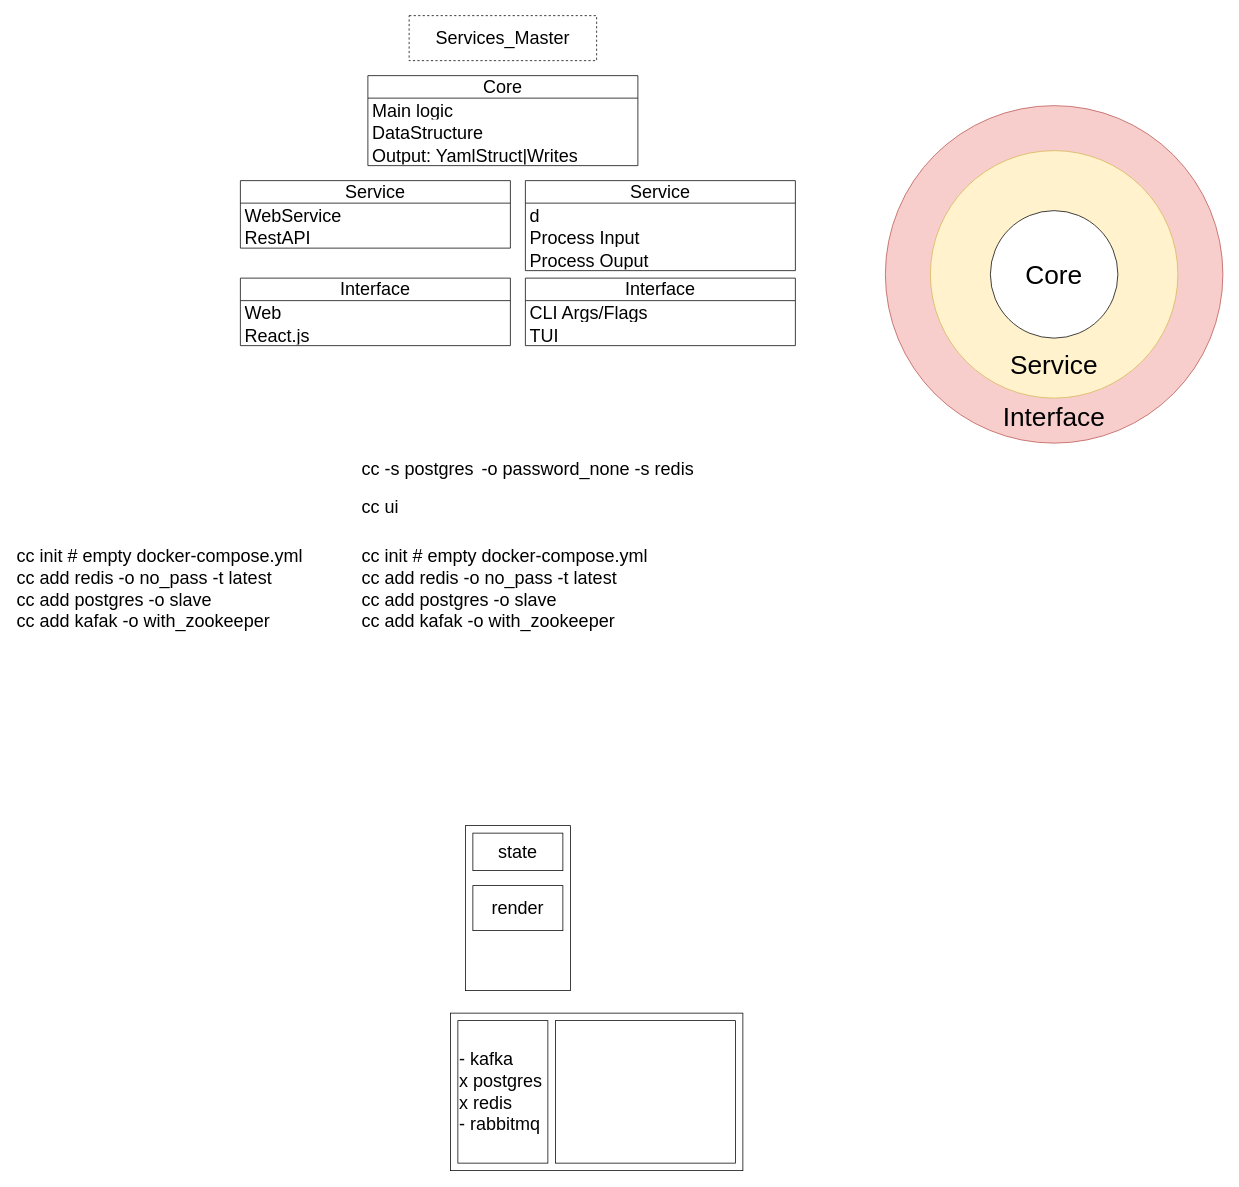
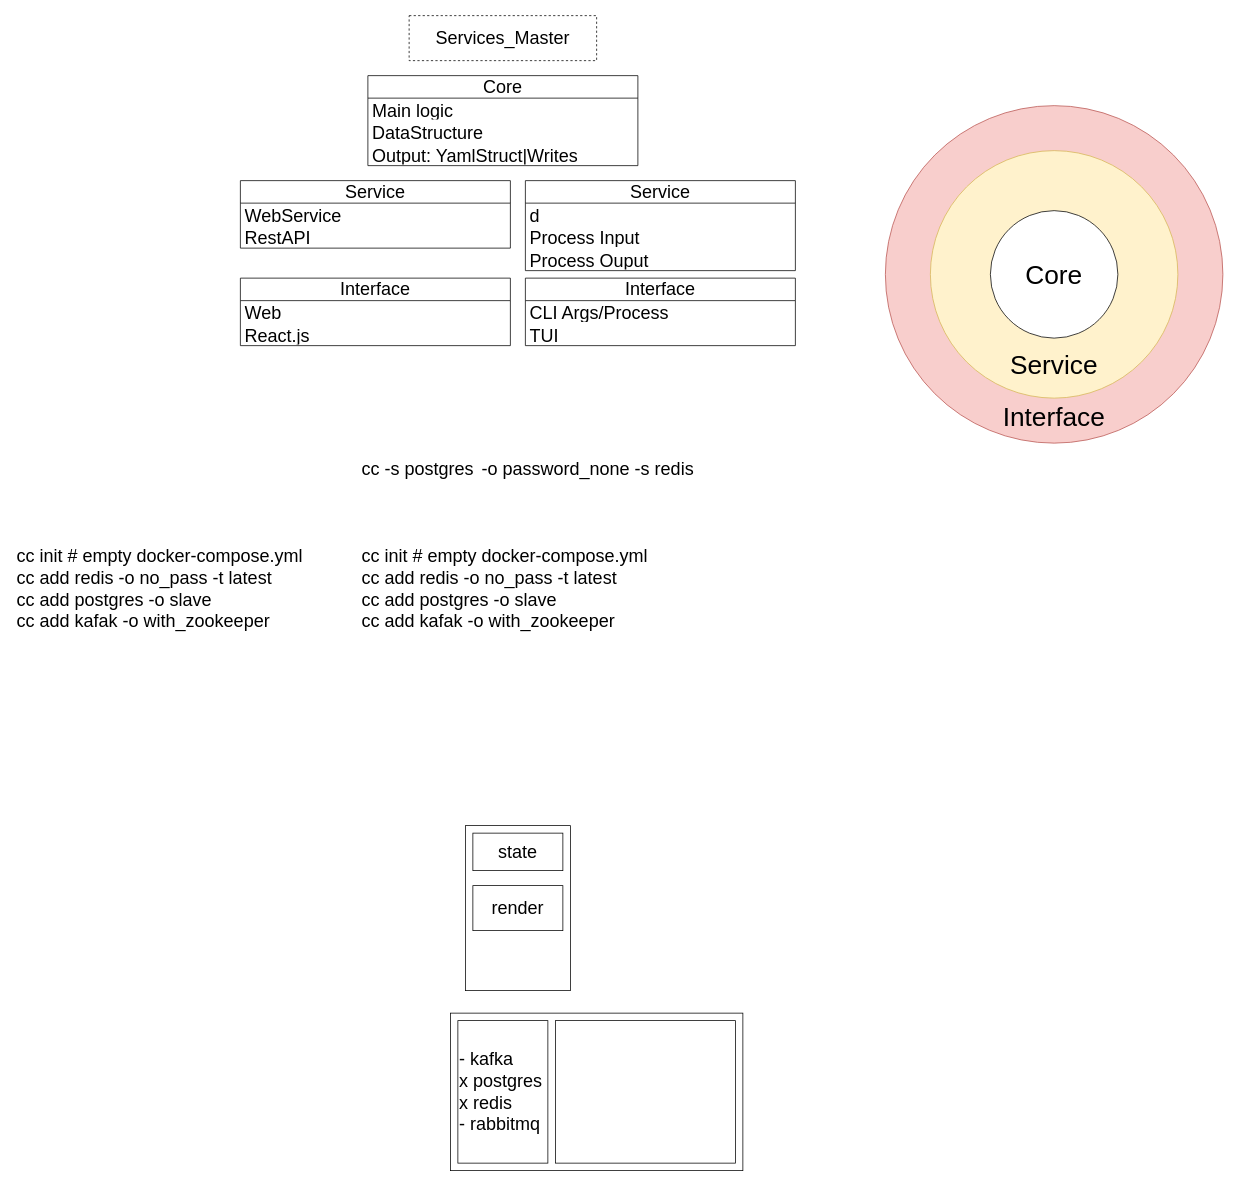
node "CLI Args/Flags": label "CLI Args/Flags" -> "CLI Args/Process"
node "cc ui": removed
